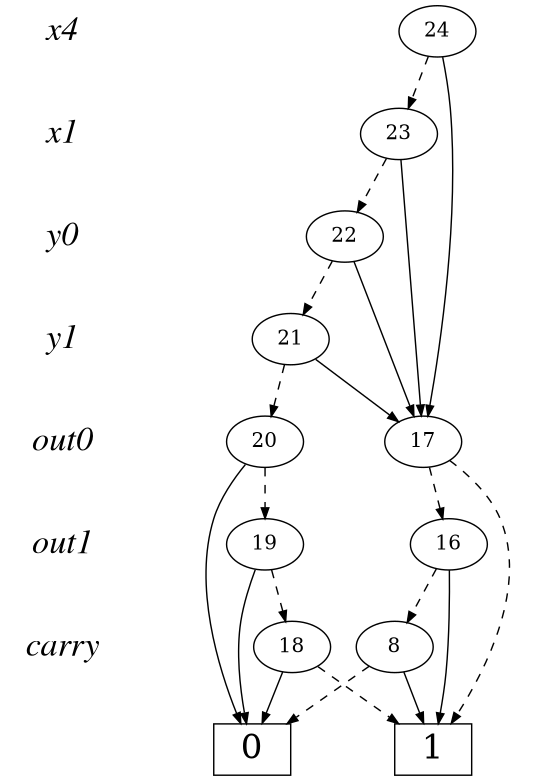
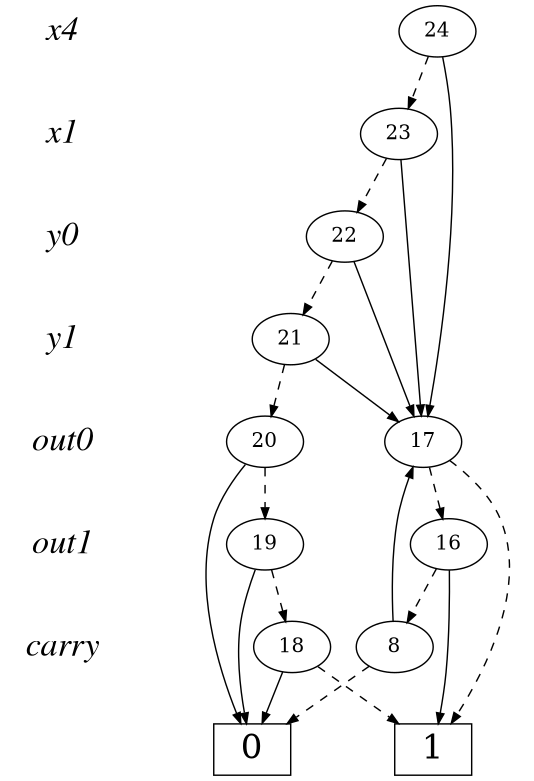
edge "8" -> "1": now "8" -> "17"
